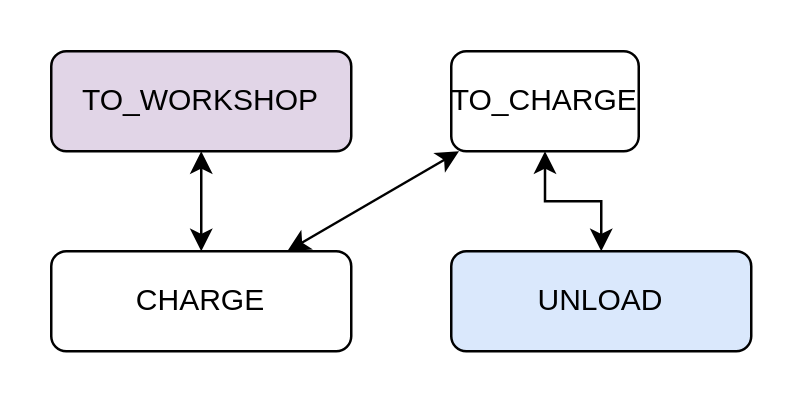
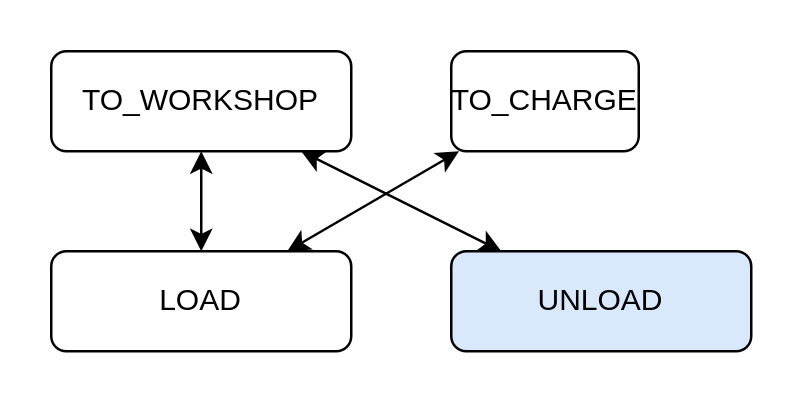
node "TO_WORKSHOP": fillcolor #e1d5e7 -> #ffffff
edge "TO_CHARGE" -- "UNLOAD": removed
edge "TO_WORKSHOP" -- "UNLOAD": added
node "CHARGE": label "CHARGE" -> "LOAD"
